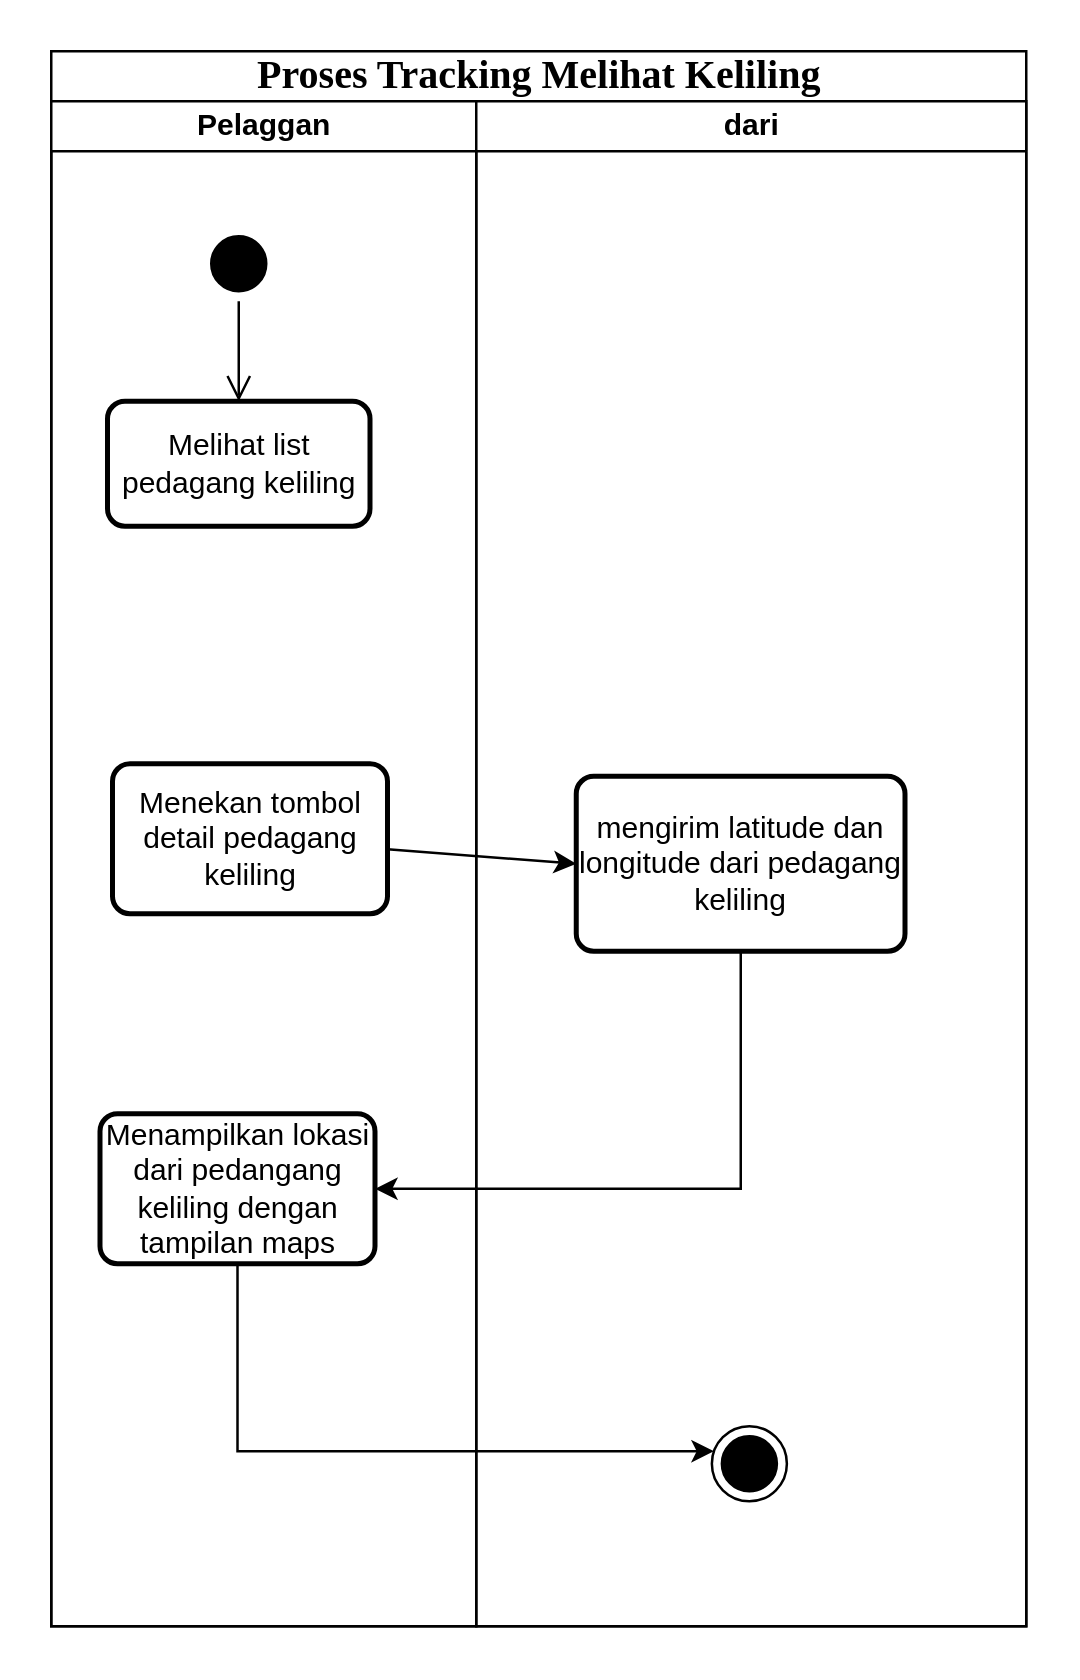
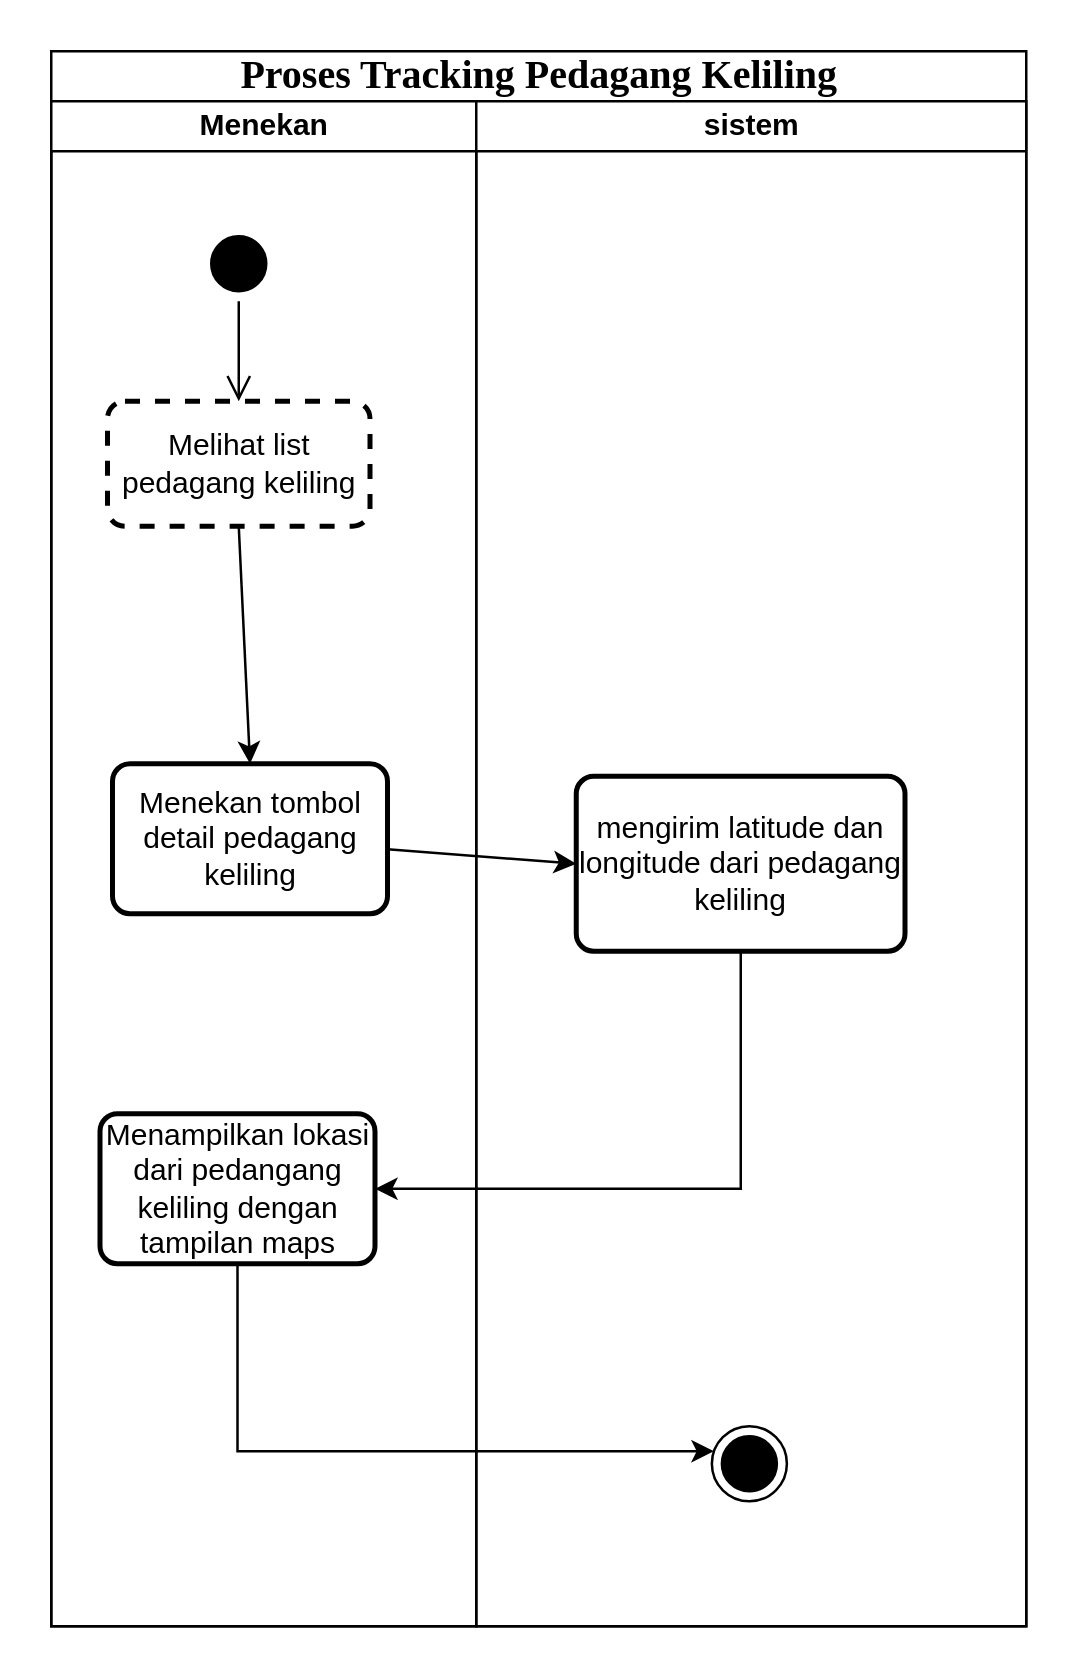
node "Proses Tracking Melihat Keliling": label "Proses Tracking Melihat Keliling" -> "Proses Tracking Pedagang Keliling"
node "Pelaggan": label "Pelaggan" -> "Menekan"
node "dari": label "dari" -> "sistem"
node "Melihat list pedagang keliling": style solid -> dashed
edge "Melihat list pedagang keliling" -> "Menekan tombol detail pedagang keliling": added
